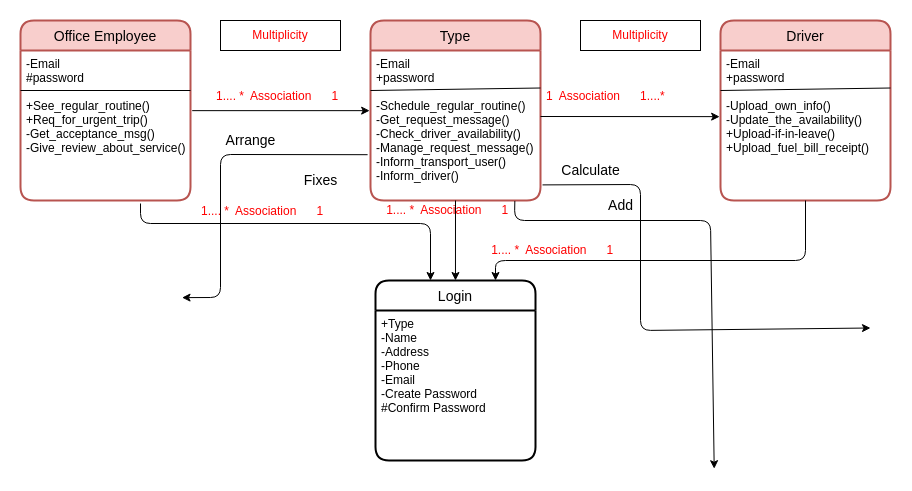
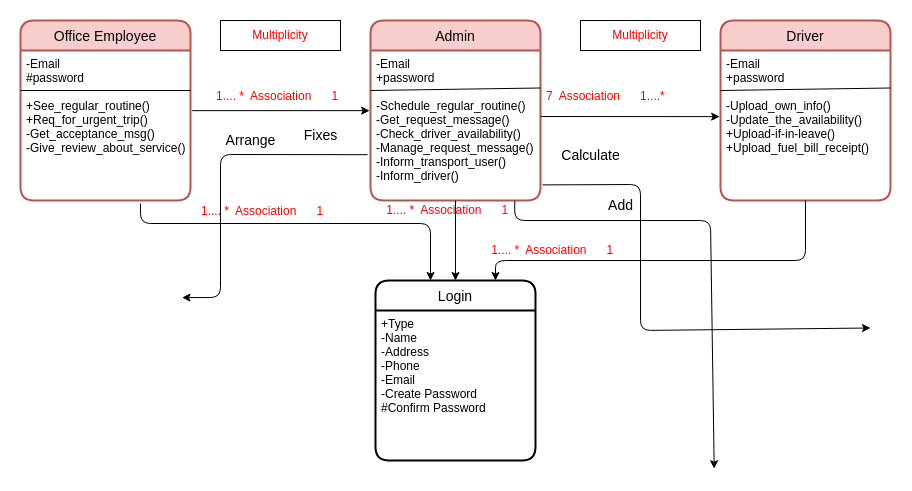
node "Type": label "Type" -> "Admin"
node "1 Association 1....*": label "1 Association 1....*" -> "7 Association 1....*"
node "Calculate": moved (591, 171) -> (591, 156)
node "Fixes": moved (321, 181) -> (321, 136)
